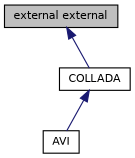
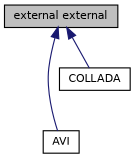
edge "AVI" -> "COLLADA": now "AVI" -> "external external"
